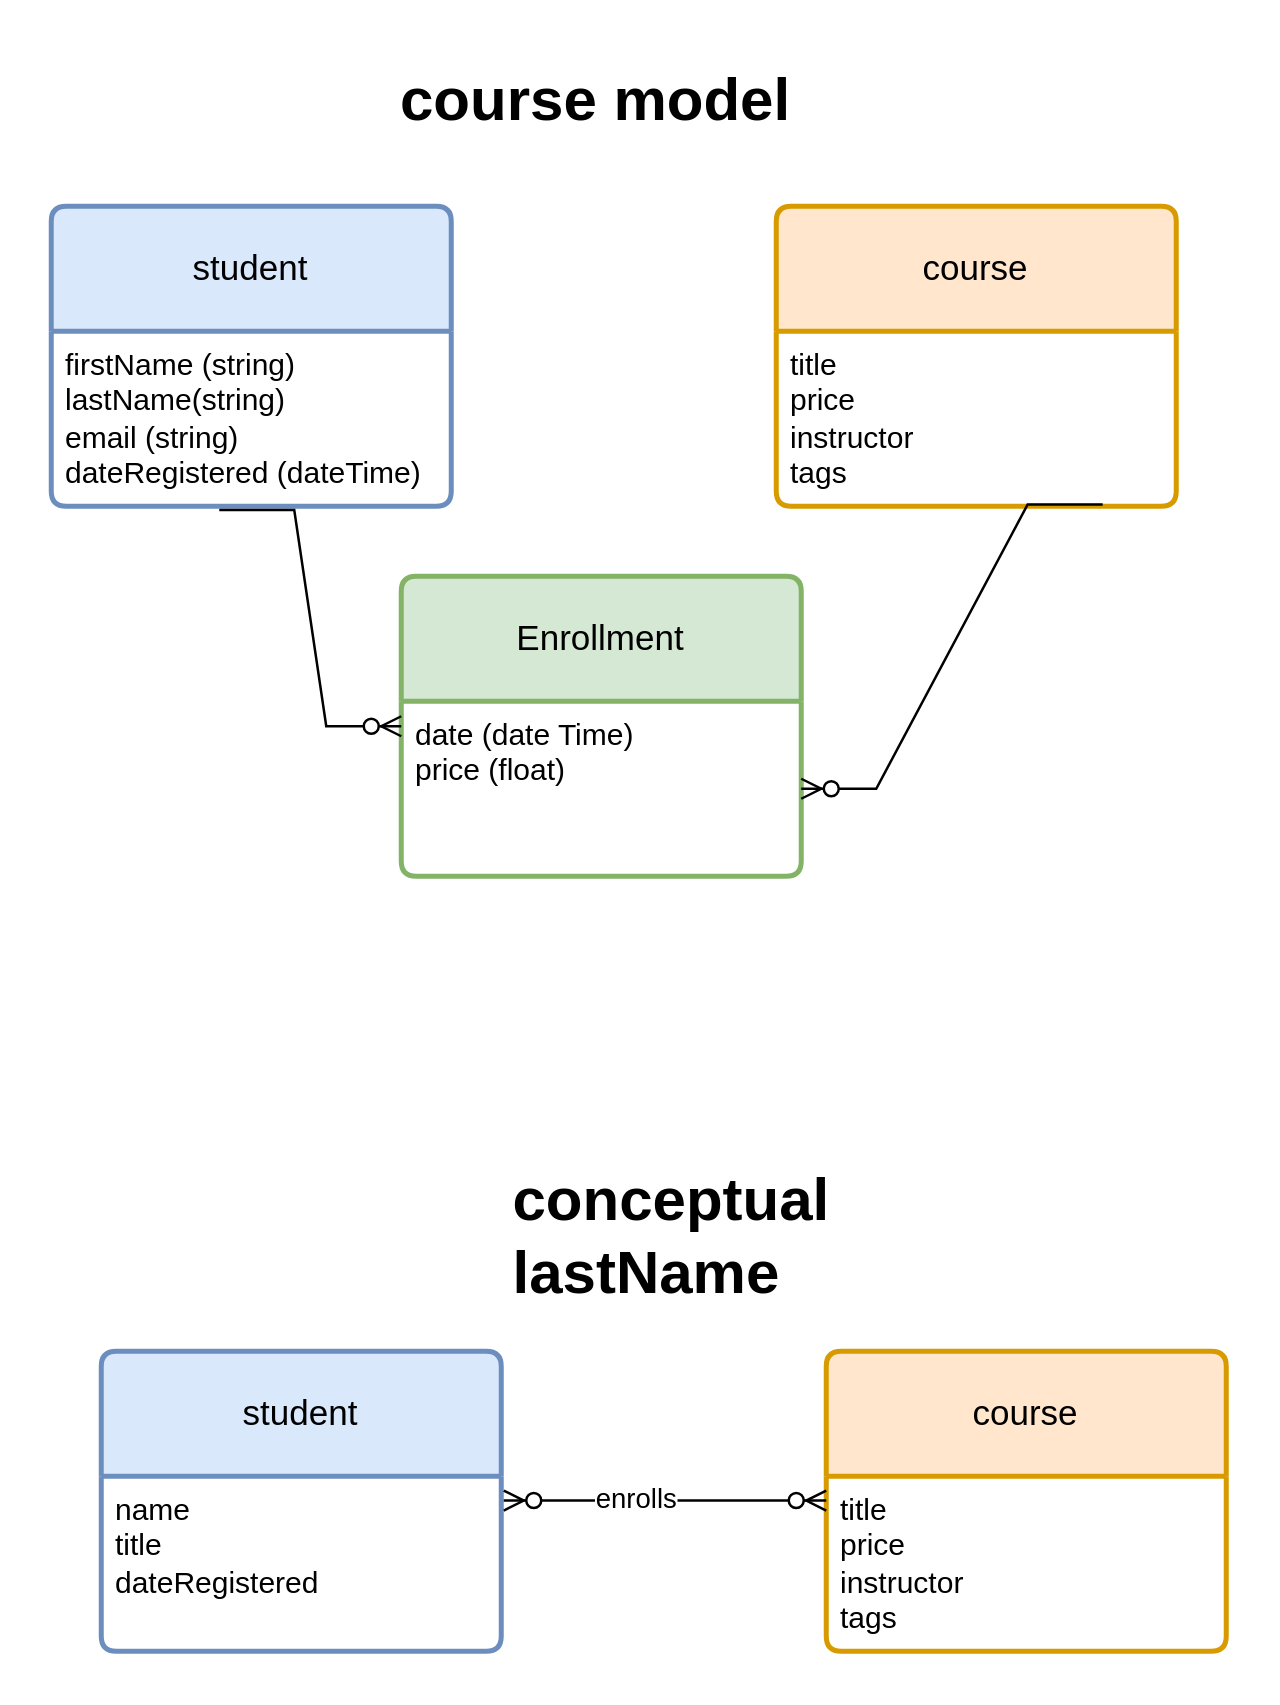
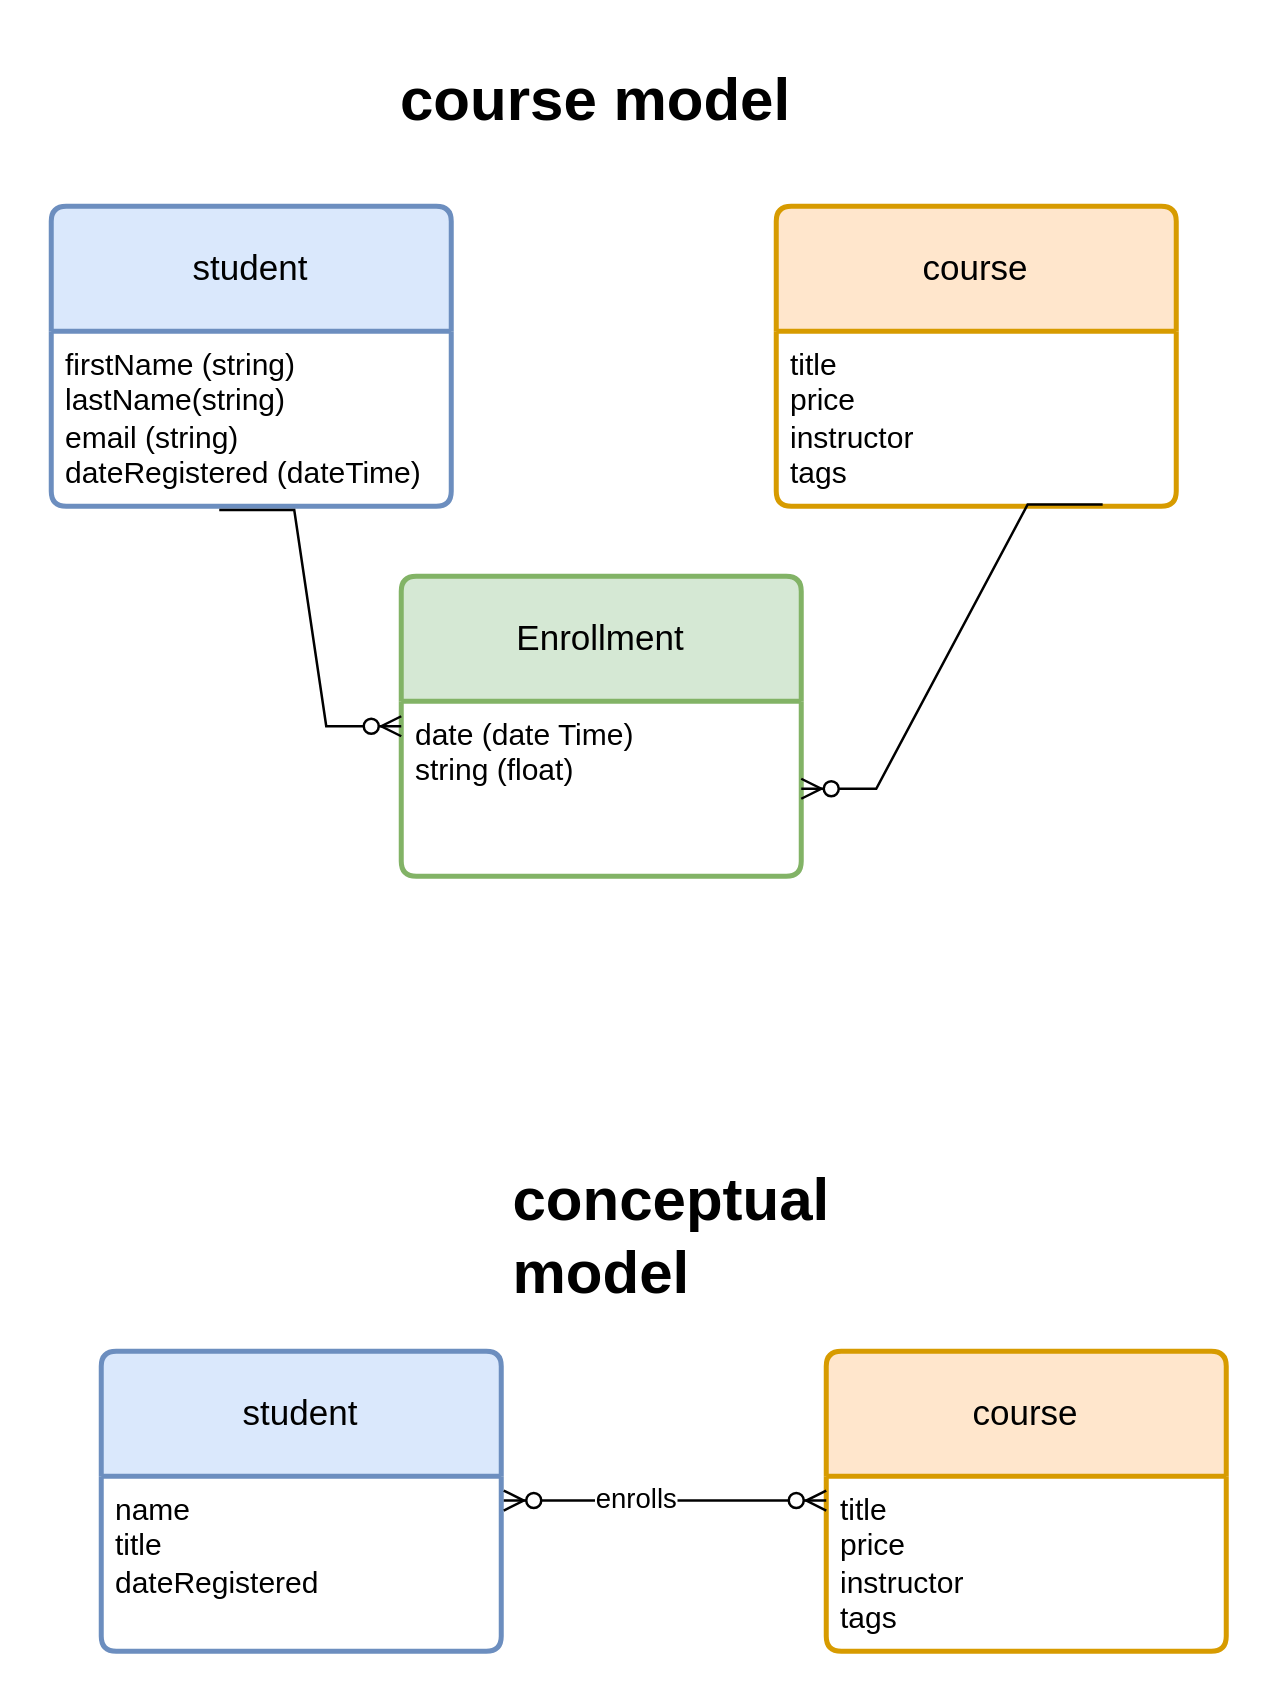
node "date (date Time) price (float)": label "date (date Time) price (float)" -> "date (date Time) string (float)"
node "conceptual lastName": label "conceptual lastName" -> "conceptual model"
